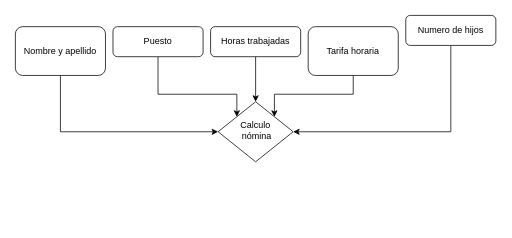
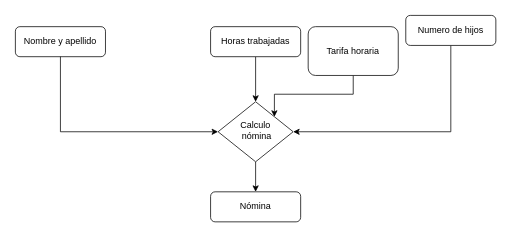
node "Puesto": removed
node "Nombre y apellido": size 90x49 -> 90x30
edge "Puesto" -> "Calculo nómina": removed
edge "Calculo nómina" -> "Nómina": added
node "Nómina": added
